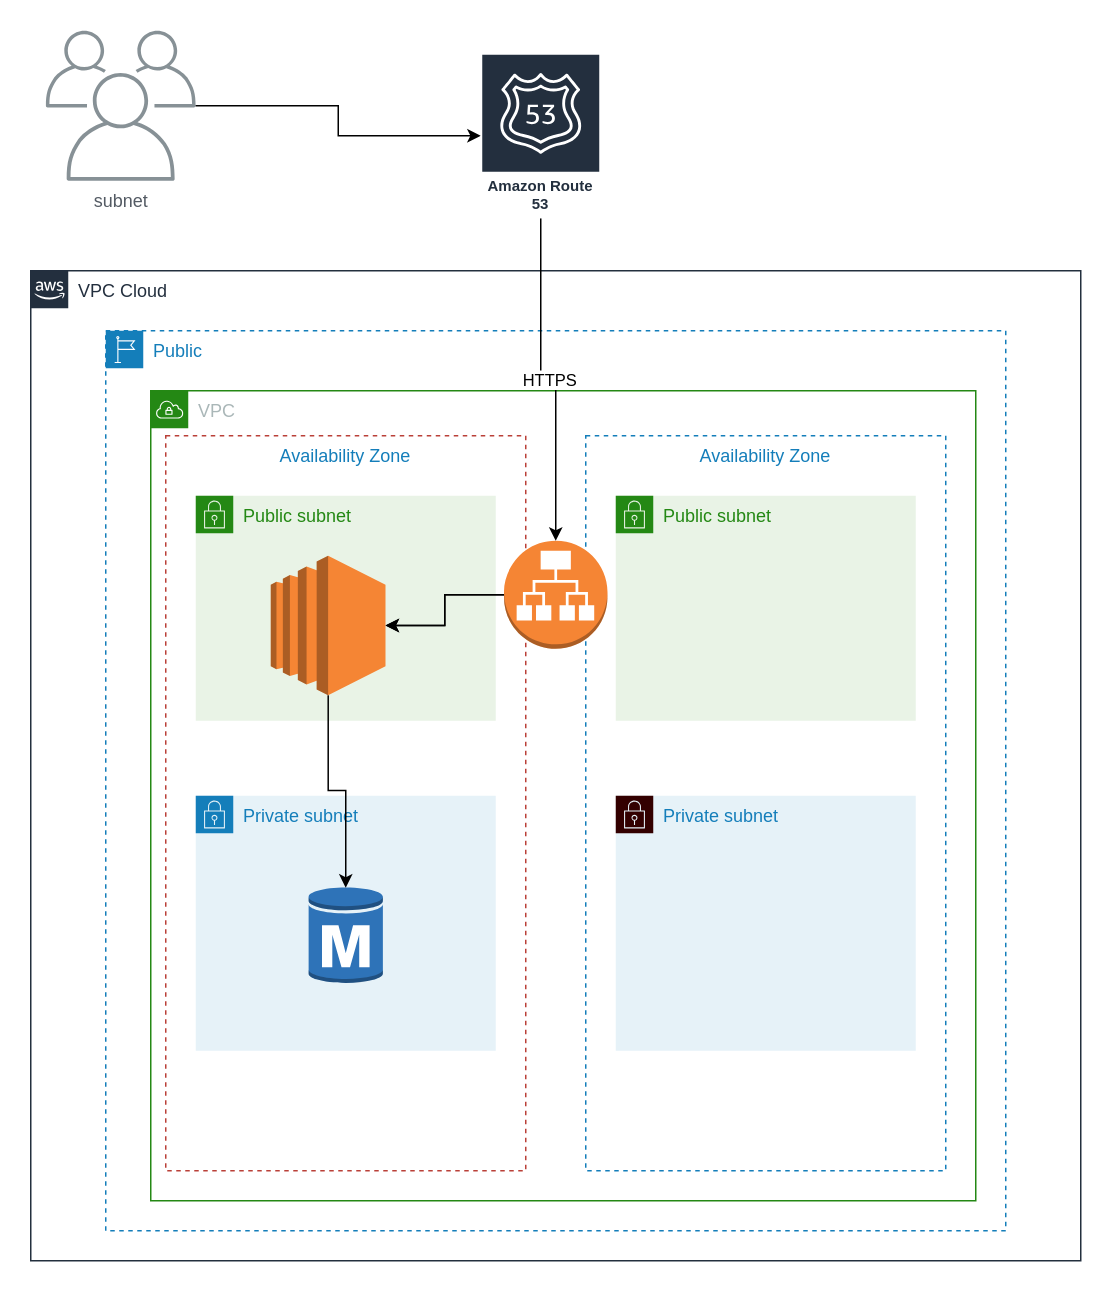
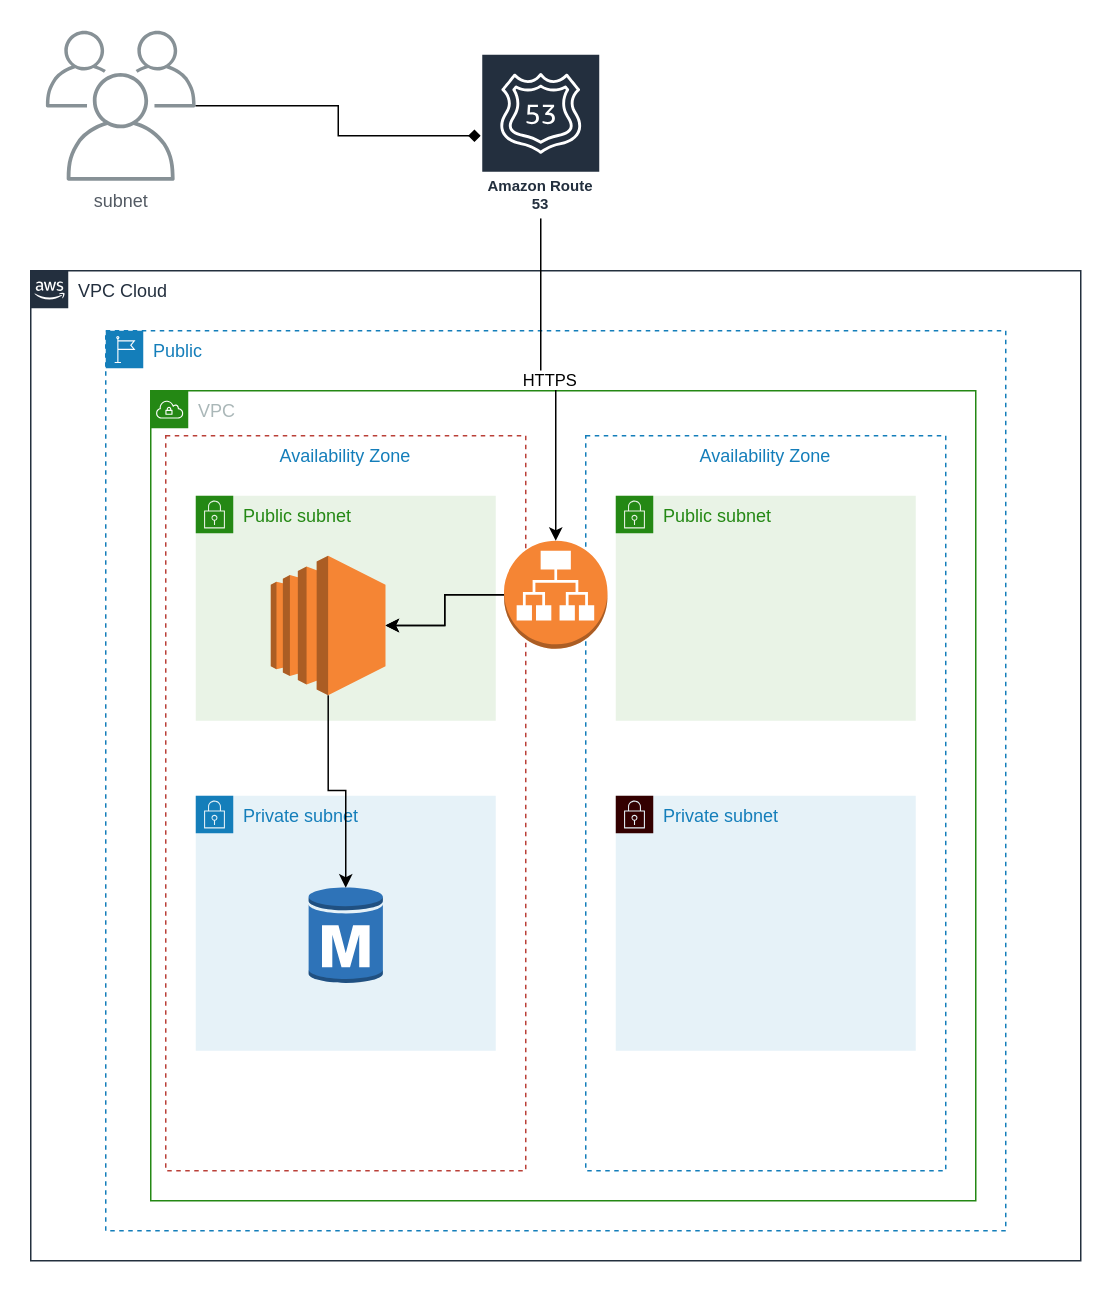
edge "subnet" -> "Amazon Route 53": arrowhead classic -> diamond
